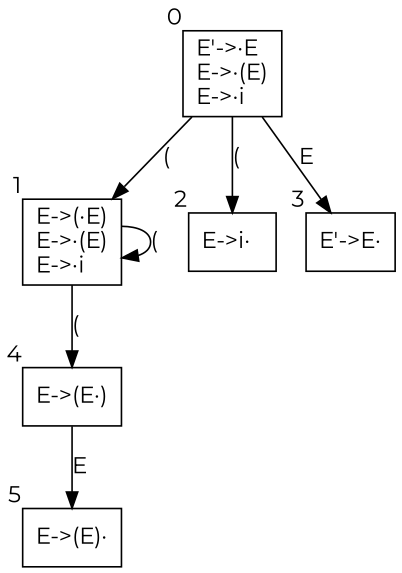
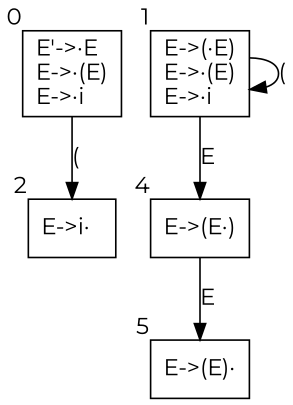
edge "E'->·E E->·(E) E->·i 0" -> "E->(·E) E->·(E) E->·i 1": removed, label "("
node "E'->E· 3": removed
edge "E->(·E) E->·(E) E->·i 1" -> "E->(E·) 4": label "(" -> "E"
